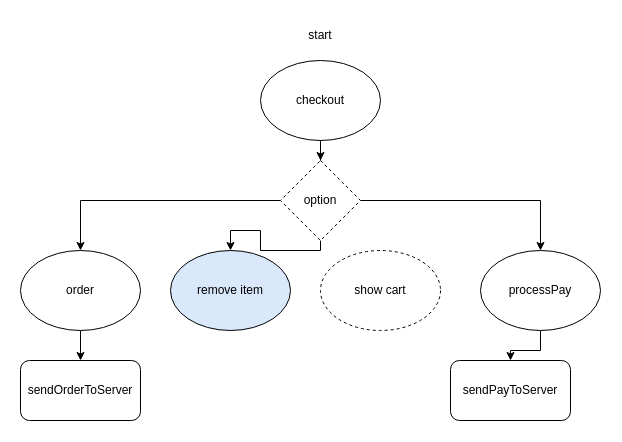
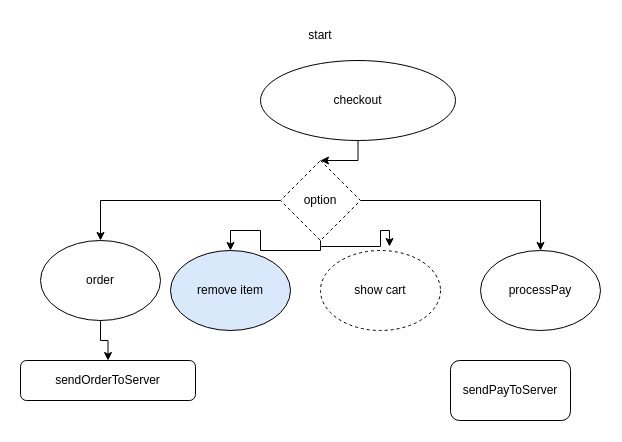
node "checkout": size 120x80 -> 195x80
edge "option" -> "show cart": added
node "order": moved (81, 291) -> (101, 281)
edge "processPay" -> "sendPayToServer": removed
node "sendOrderToServer": size 120x60 -> 175x40
